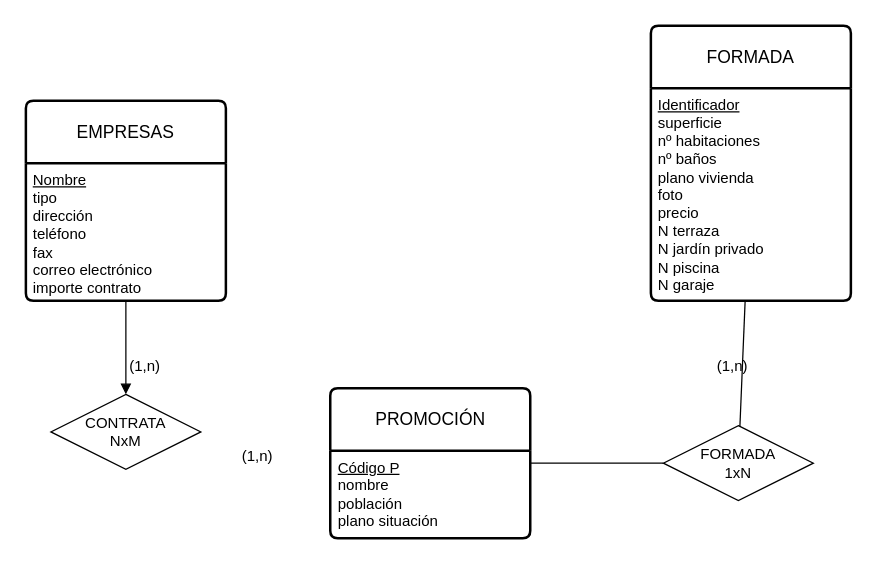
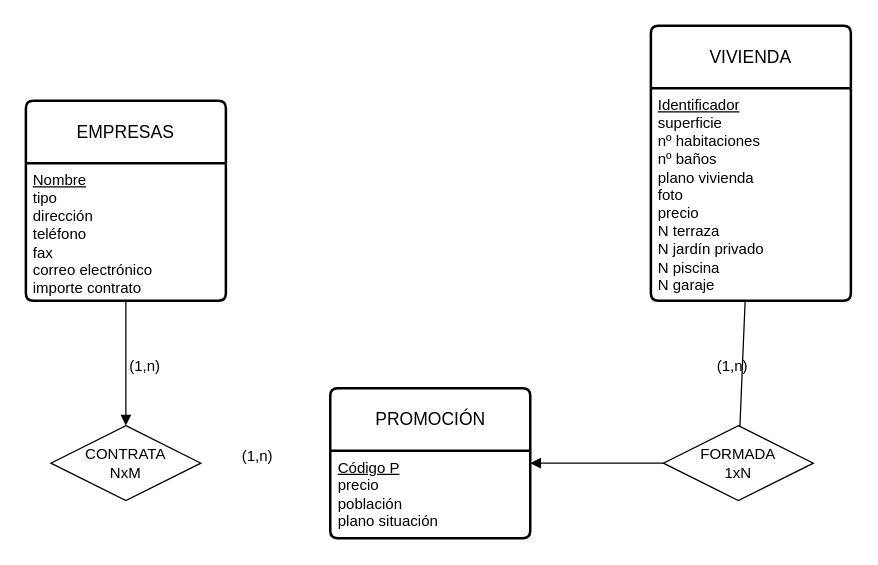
node "FORMADA": label "FORMADA" -> "VIVIENDA"
node "CONTRATA NxM": moved (126, 432) -> (126, 463)
edge "PROMOCIÓN" -- "FORMADA 1xN": arrowhead none -> block
node "Código P nombre población plano situación": label "Código P nombre población plano situación" -> "Código P precio población plano situación"
